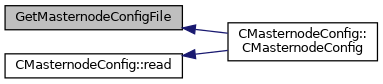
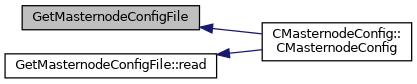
node "CMasternodeConfig::read": label "CMasternodeConfig::read" -> "GetMasternodeConfigFile::read"
